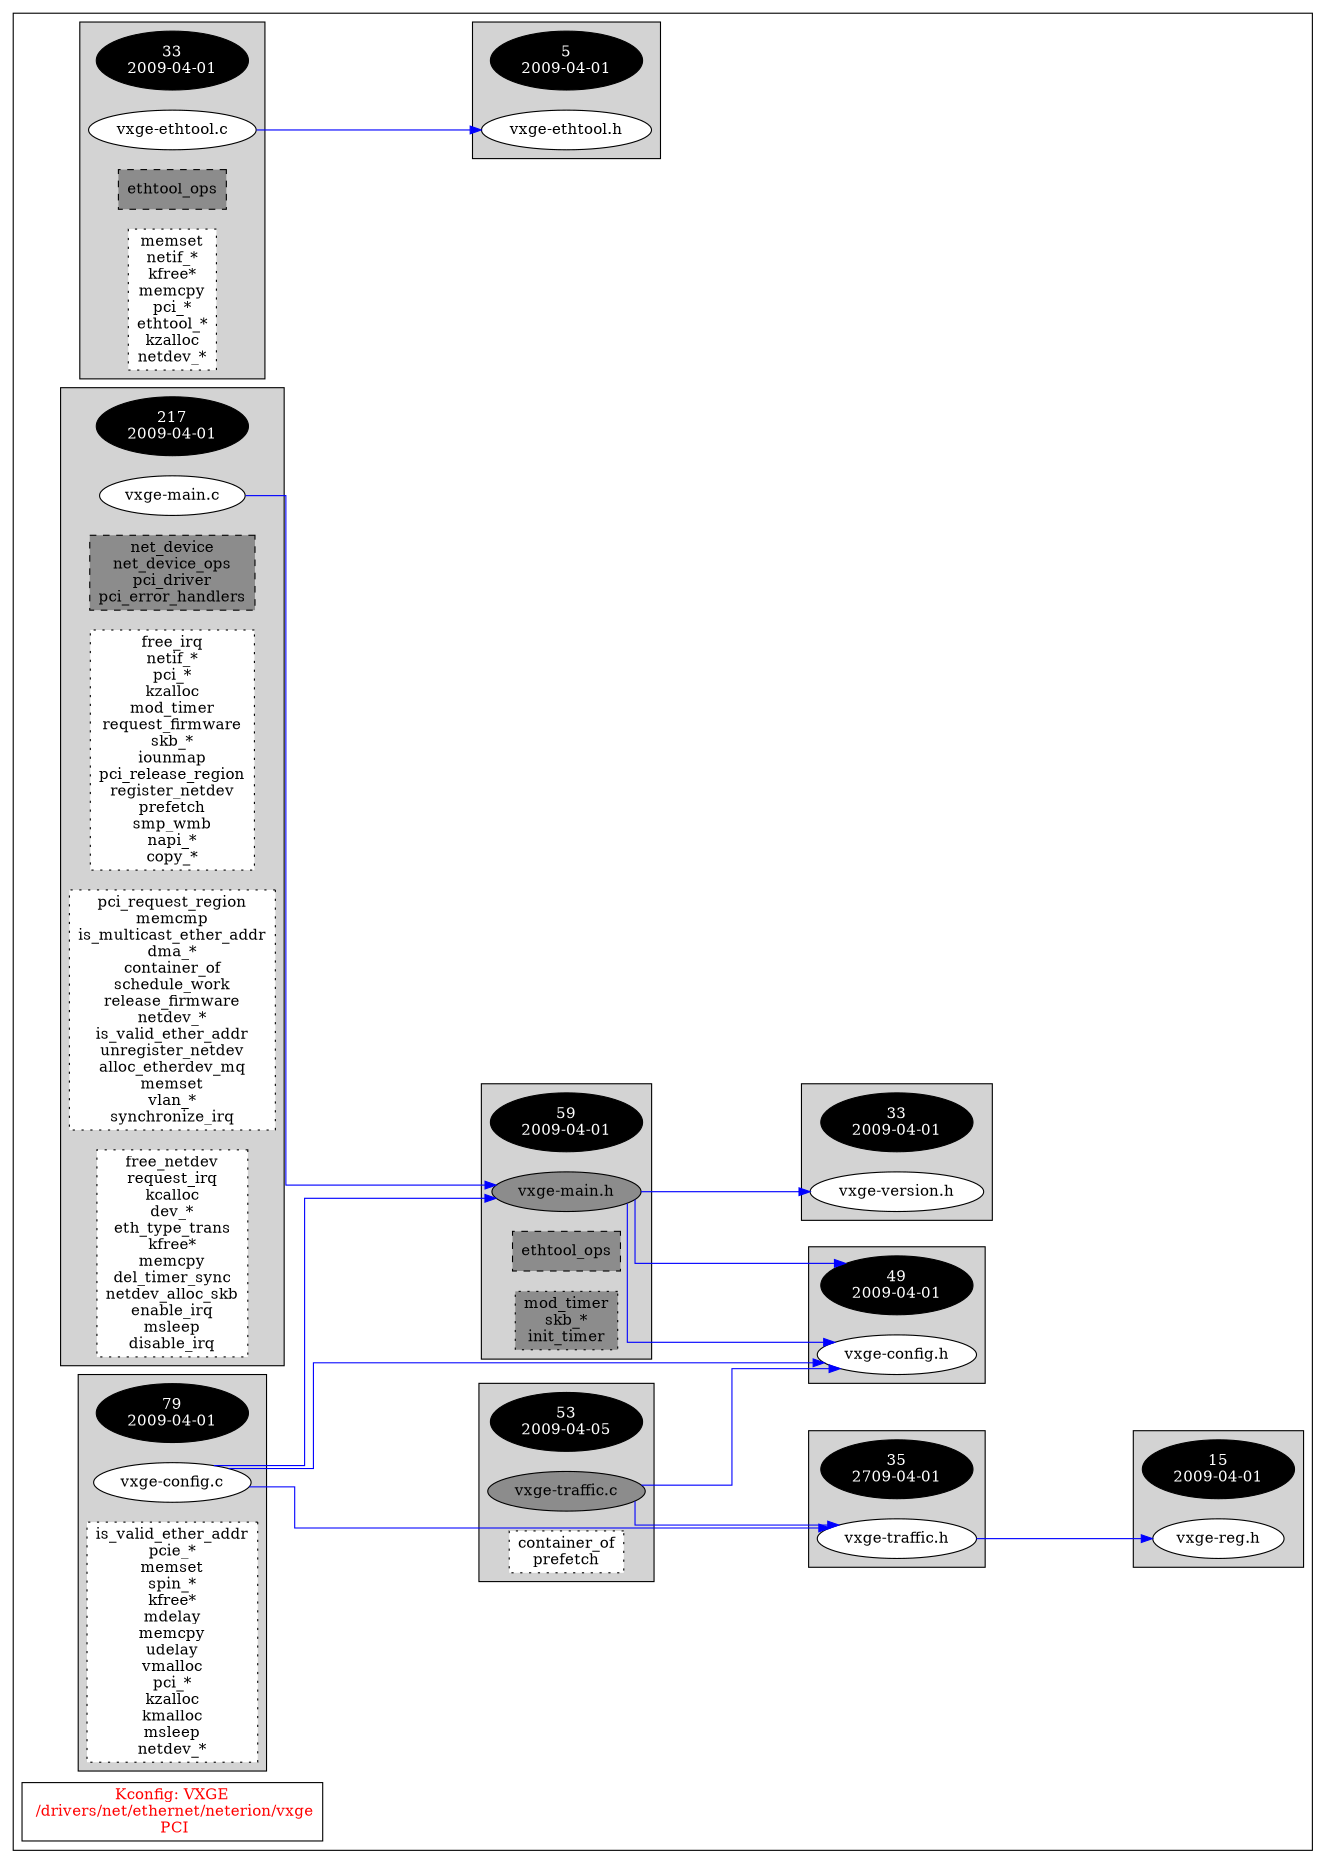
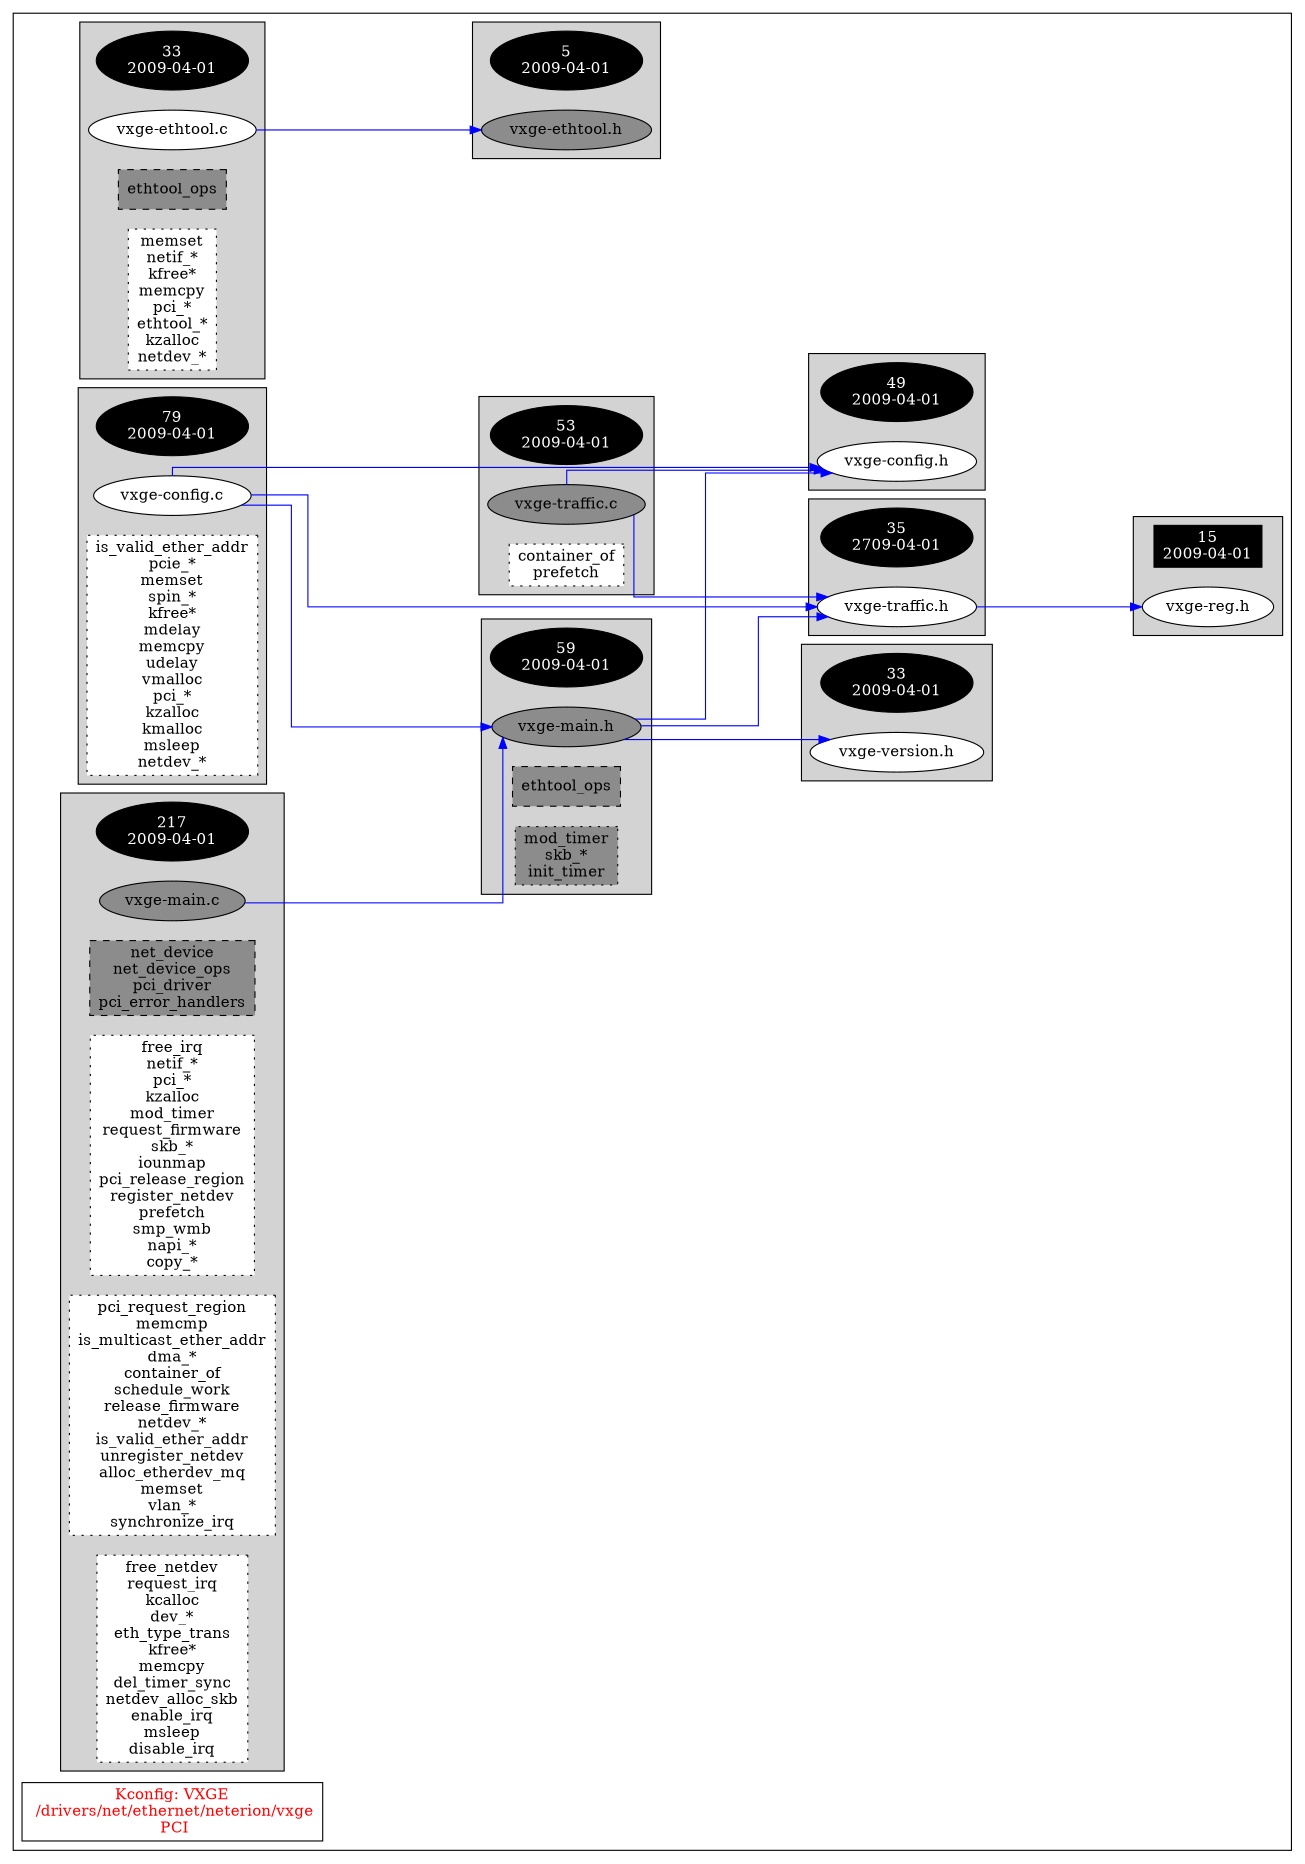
node "vxge-ethtool.h": fillcolor white -> grey55
node "vxge-main.c": fillcolor white -> grey55
edge "vxge-main.h" -> "49 2009-04-01": now "vxge-main.h" -> "vxge-traffic.h"
node "53 2009-04-05": label "53 2009-04-05" -> "53 2009-04-01"
node "15 2009-04-01": shape ellipse -> box
